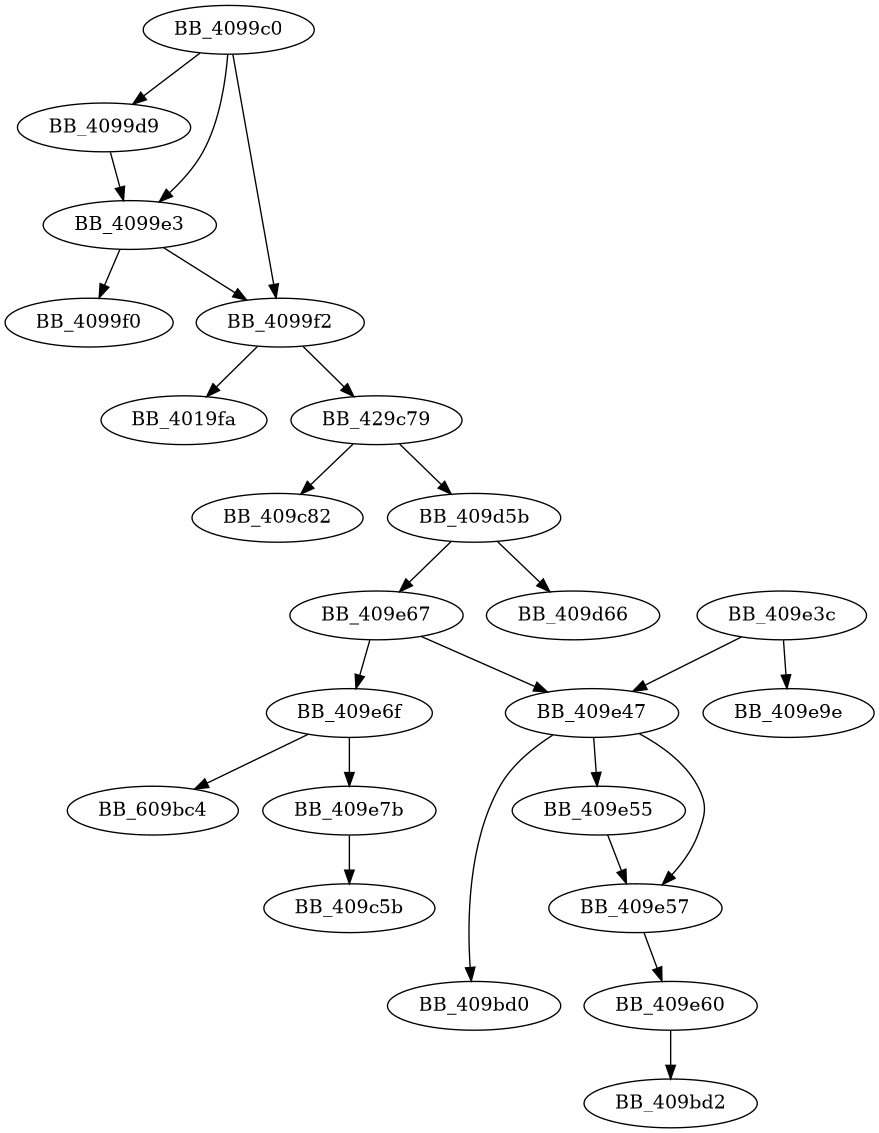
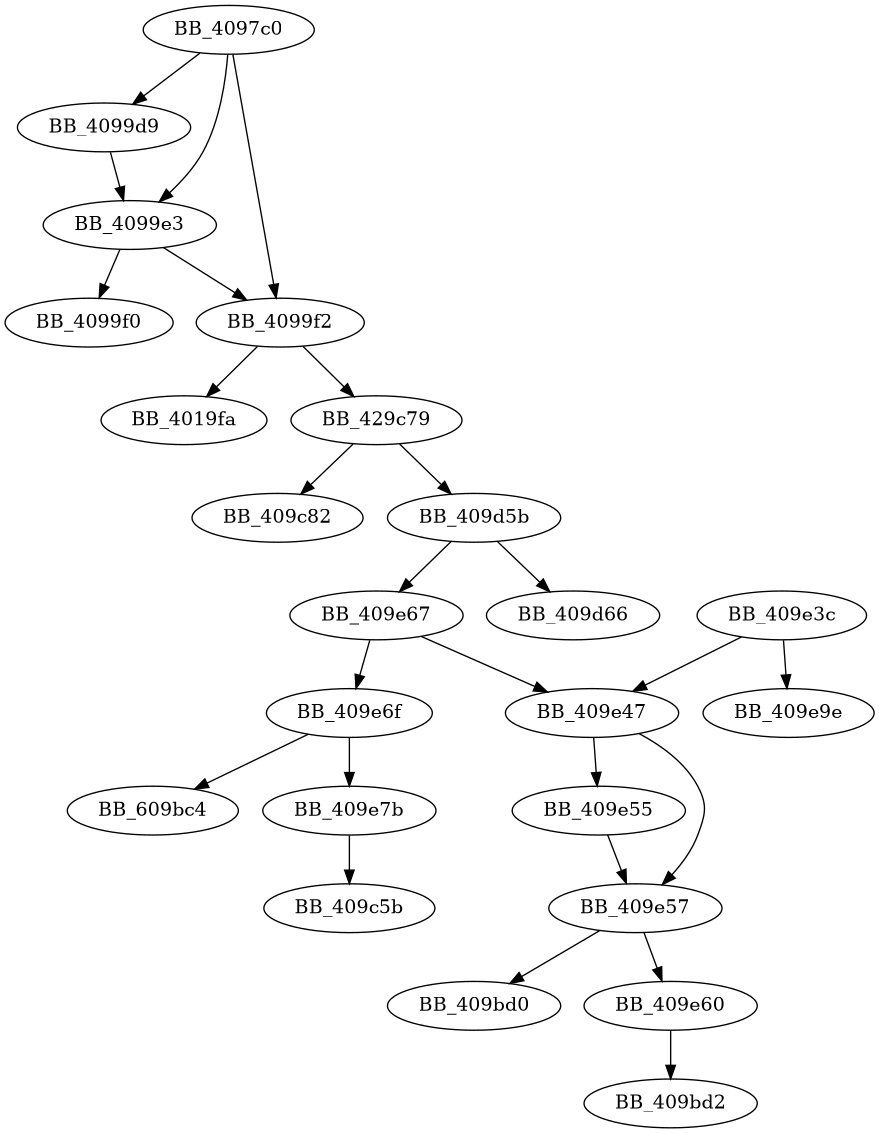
node "BB_4099c0": label "BB_4099c0" -> "BB_4097c0"
edge "BB_409e47" -> "BB_409bd0": now "BB_409e57" -> "BB_409bd0"
